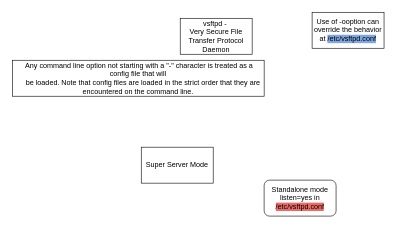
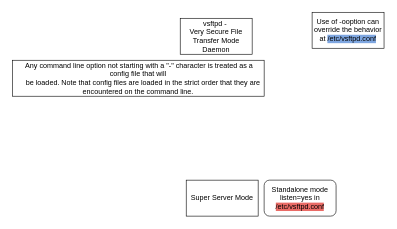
node "vsftpd - Very Secure File Transfer Protocol Daemon": label "vsftpd - Very Secure File Transfer Protocol Daemon" -> "vsftpd - Very Secure File Transfer Mode Daemon"
node "Super Server Mode": moved (177, 165) -> (222, 198)
